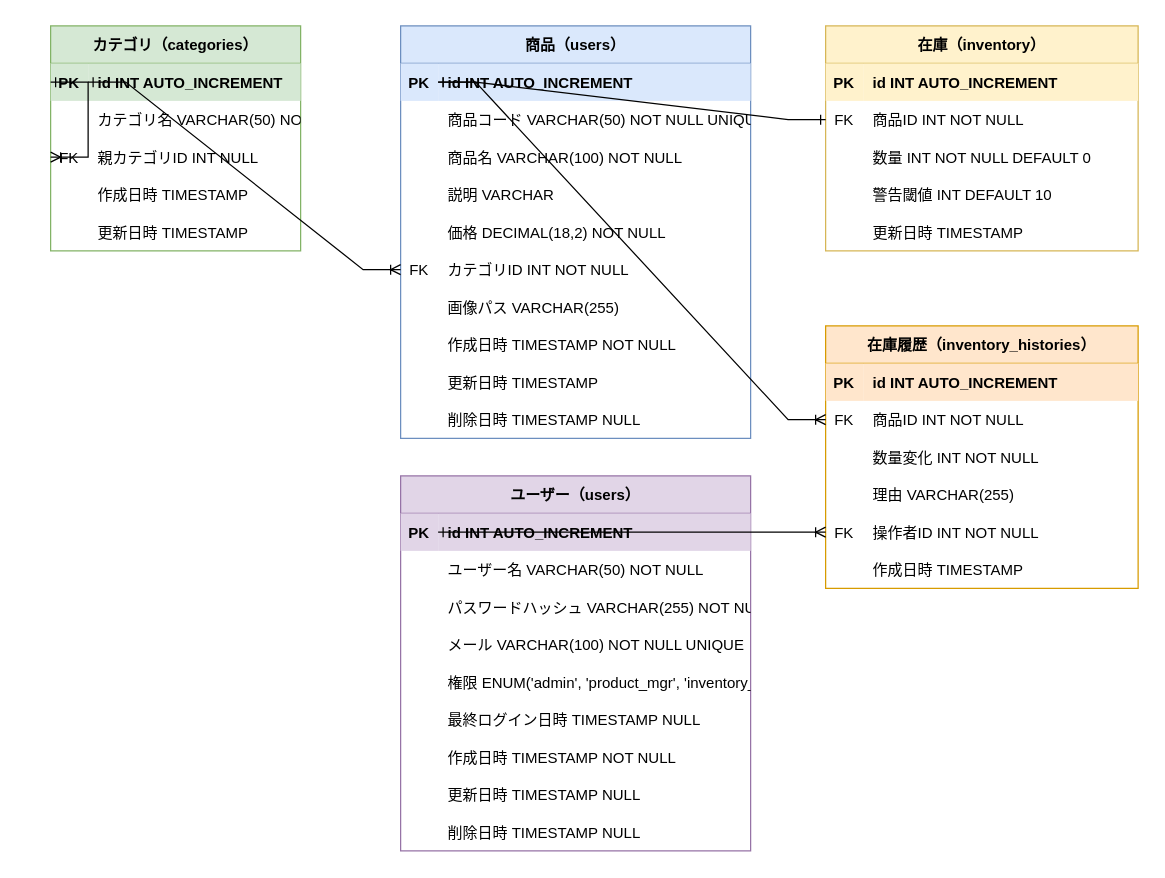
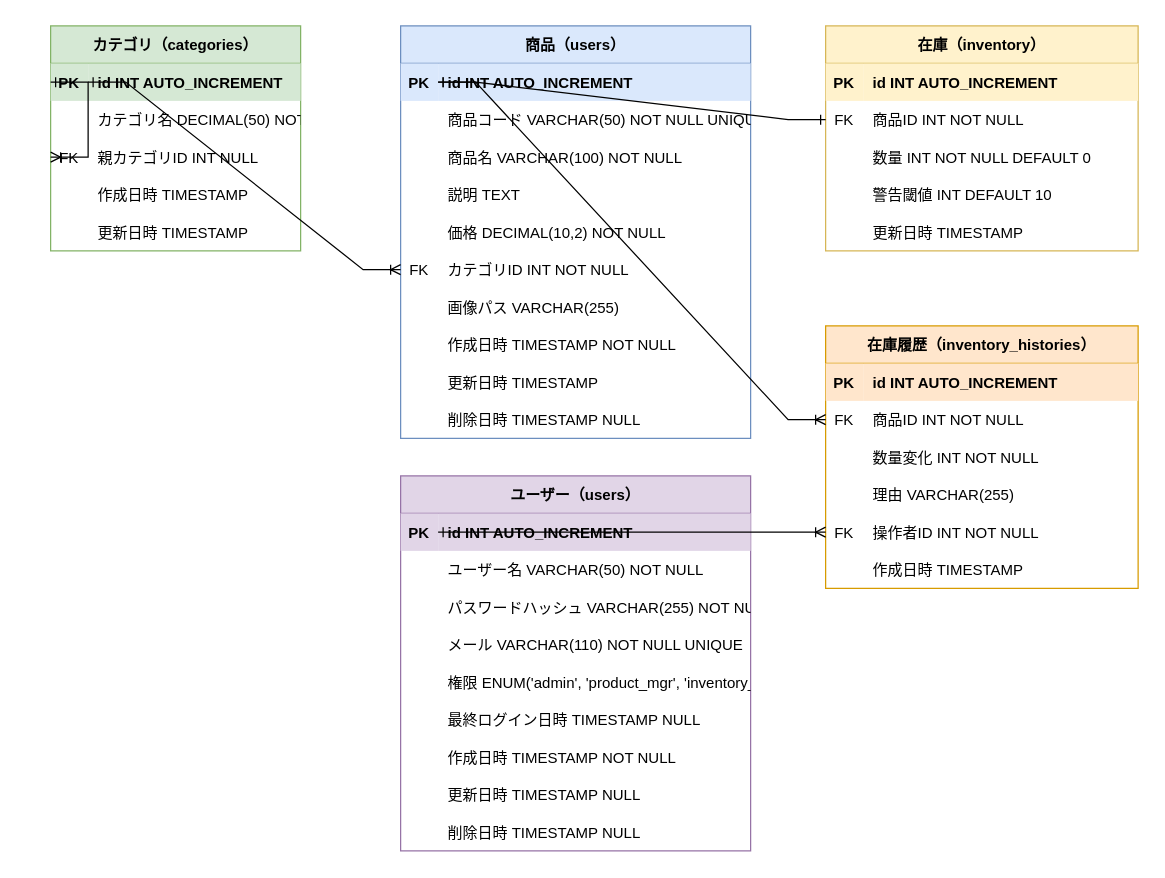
node "カテゴリ名 VARCHAR(50) NOT NULL": label "カテゴリ名 VARCHAR(50) NOT NULL" -> "カテゴリ名 DECIMAL(50) NOT NULL"
node "説明 VARCHAR": label "説明 VARCHAR" -> "説明 TEXT"
node "価格 DECIMAL(18,2) NOT NULL": label "価格 DECIMAL(18,2) NOT NULL" -> "価格 DECIMAL(10,2) NOT NULL"
node "メール VARCHAR(100) NOT NULL UNIQUE": label "メール VARCHAR(100) NOT NULL UNIQUE" -> "メール VARCHAR(110) NOT NULL UNIQUE"
